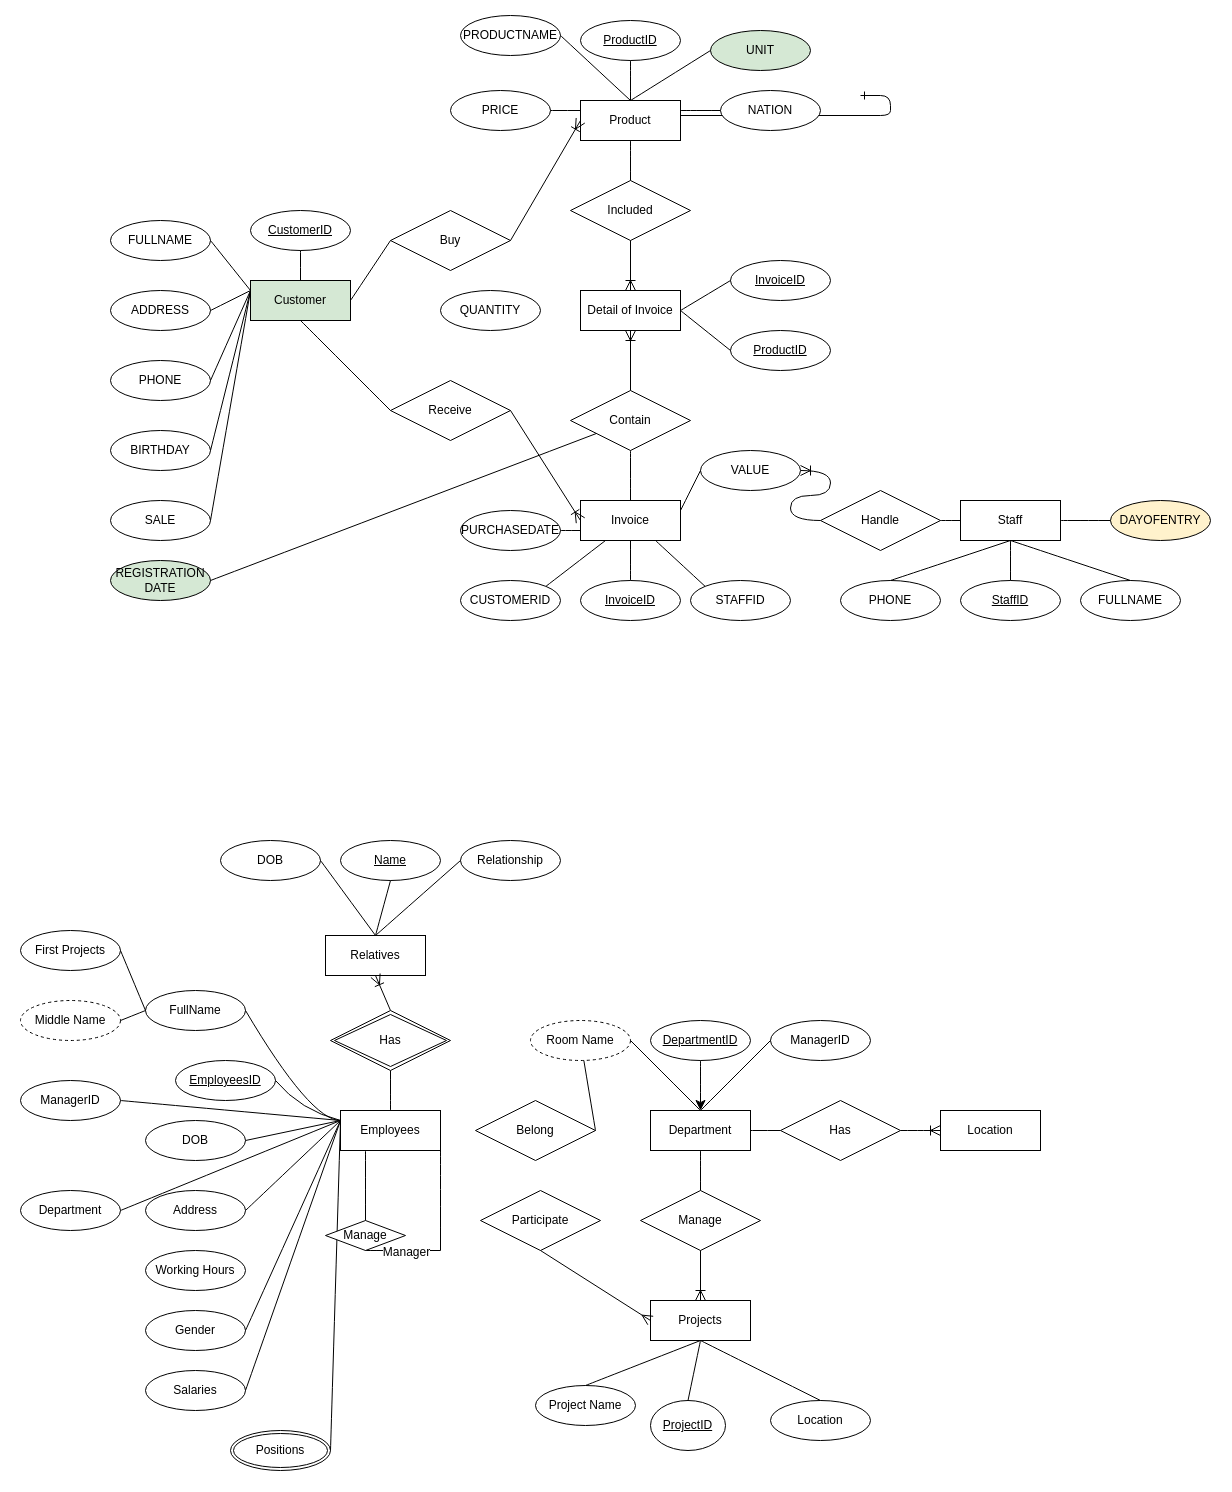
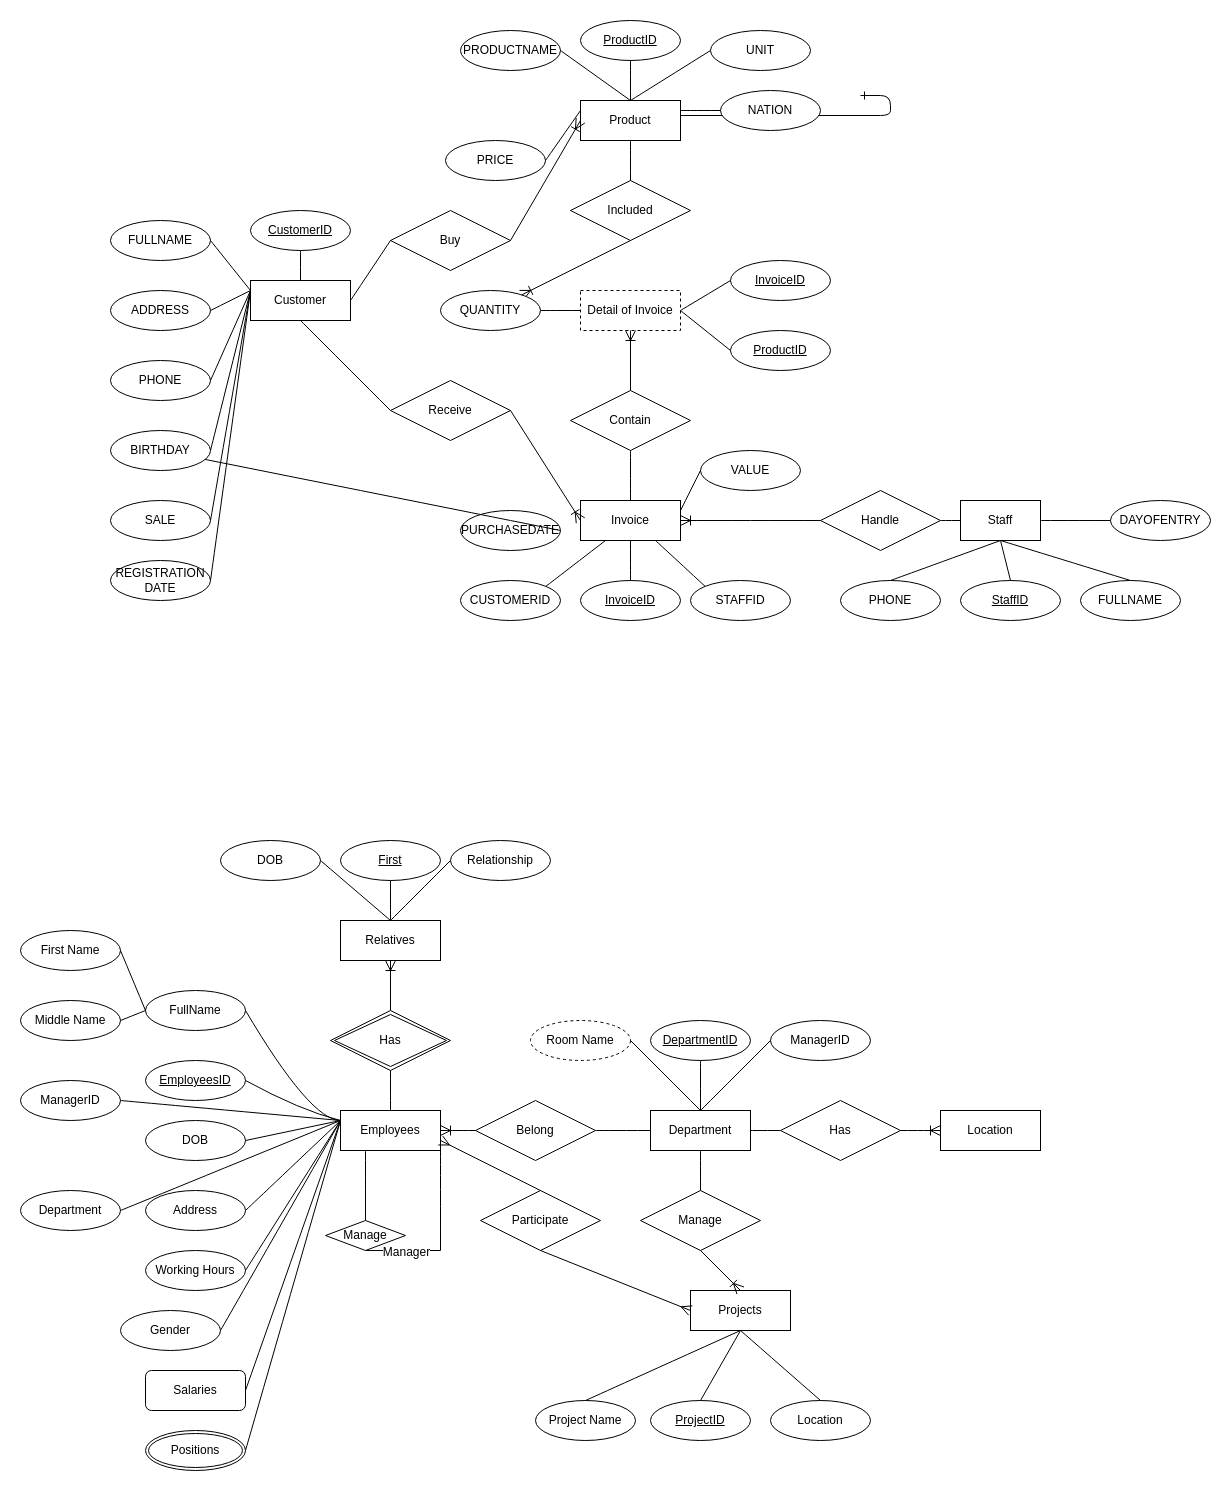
node "PRODUCTNAME": moved (511, 36) -> (511, 51)
node "UNIT": fillcolor #d5e8d4 -> #ffffff
node "PRICE": moved (501, 111) -> (496, 161)
edge "Included" -> "Detail of Invoice": now "Included" -> "QUANTITY"
node "Customer": fillcolor #d5e8d4 -> #ffffff
edge "QUANTITY" -- "Detail of Invoice": added
node "Detail of Invoice": style solid -> dashed
edge "Handle" -> "VALUE": now "Handle" -> "Invoice"
edge "Contain" -- "REGISTRATION DATE": now "Customer" -- "REGISTRATION DATE"
node "Staff": size 100x40 -> 80x40
node "DAYOFENTRY": fillcolor #fff2cc -> #ffffff
edge "Invoice" -- "PURCHASEDATE": now "BIRTHDAY" -- "PURCHASEDATE"
node "REGISTRATION DATE": fillcolor #d5e8d4 -> #ffffff
node "Name": label "Name" -> "First"
node "Relationship": moved (511, 861) -> (501, 861)
node "First Projects": label "First Projects" -> "First Name"
node "Relatives": moved (376, 956) -> (391, 941)
node "Middle Name": style dashed -> solid
node "EmployeesID": moved (226, 1081) -> (196, 1081)
edge "Room Name" -- "Belong": now "Department" -- "Belong"
edge "DepartmentID" -> "Department": arrowhead classic -> none
edge "Belong" -> "Employees": added
edge "Participate" -> "Employees": added
edge "Employees" -- "Working Hours": added
node "Projects": moved (701, 1321) -> (741, 1311)
node "Gender": moved (196, 1331) -> (171, 1331)
node "Salaries": shape ellipse -> rounded rectangle
node "Project Name": moved (586, 1406) -> (586, 1421)
node "ProjectID": size 75x50 -> 100x40
node "Positions": moved (281, 1451) -> (196, 1451)
